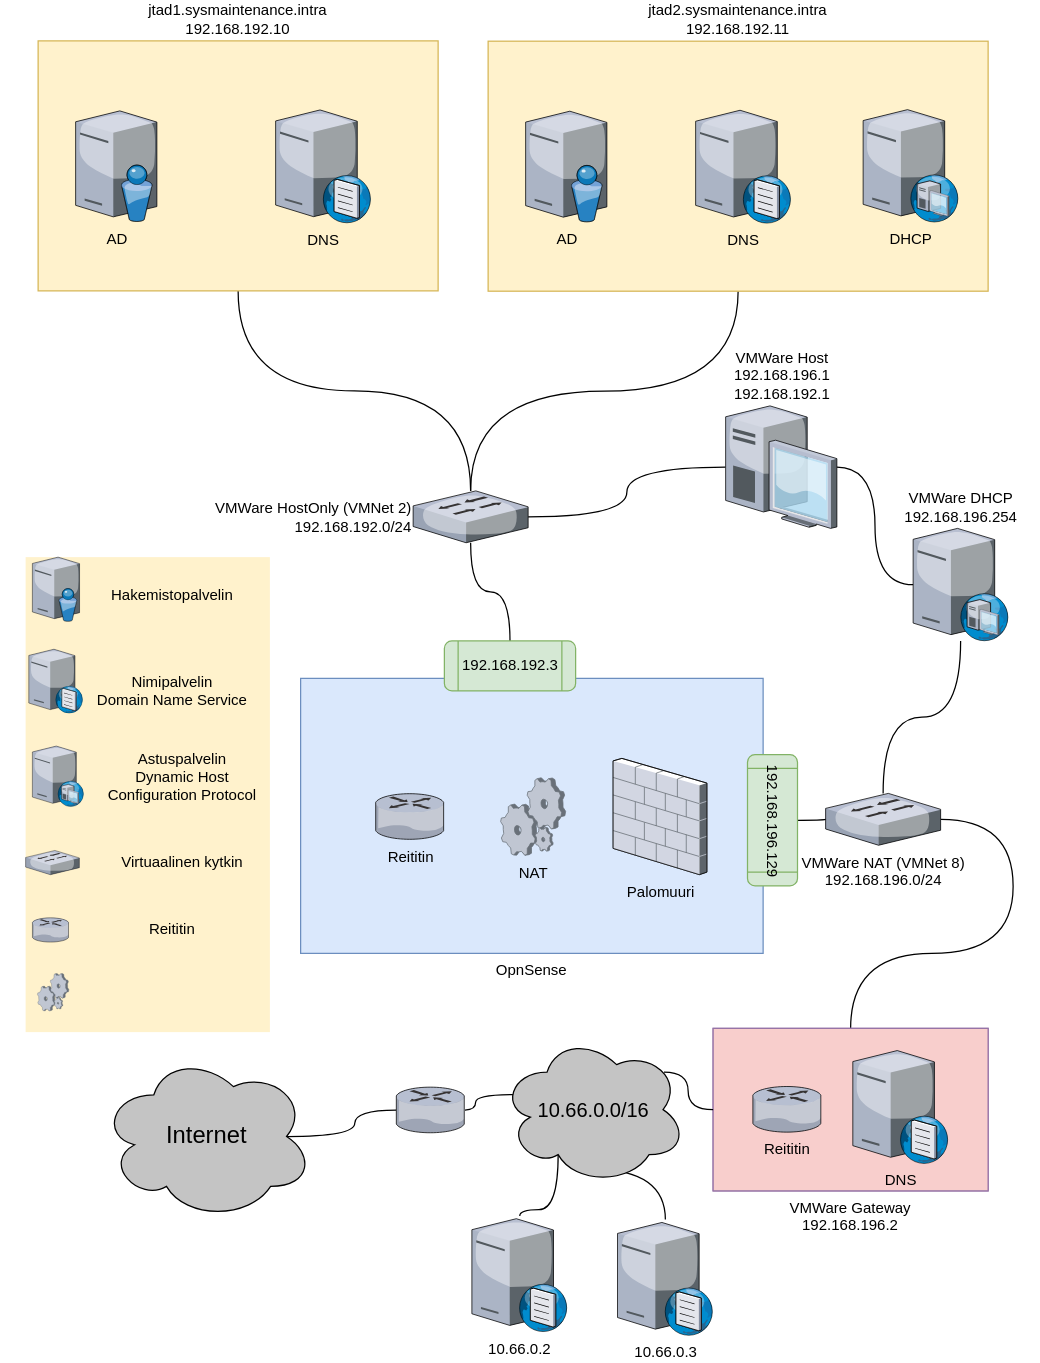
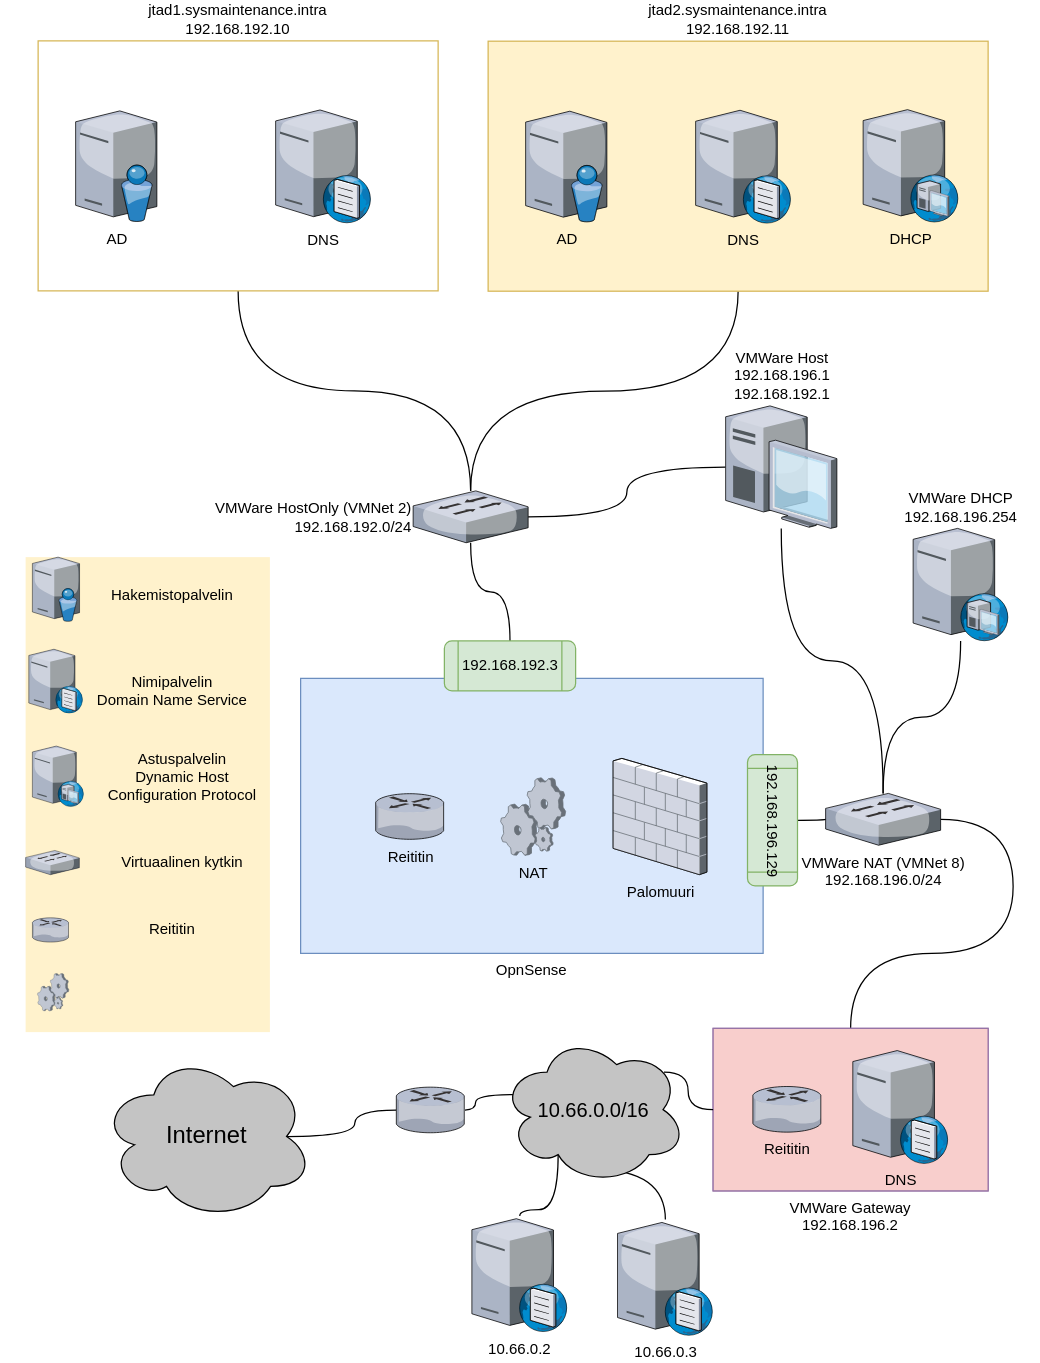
node "jtad1.sysmaintenance.intra 192.168.192.10": fillcolor #fff2cc -> #ffffff
edge "VMWare Host 192.168.196.1 192.168.192.1" -- "VMWare DHCP 192.168.196.254": now "VMWare Host 192.168.196.1 192.168.192.1" -- "VMWare NAT (VMNet 8) 192.168.196.0/24"
